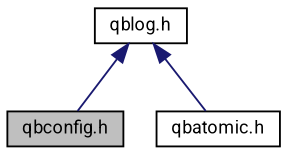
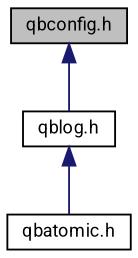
edge "qbconfig.h" -> "qblog.h": reversed
